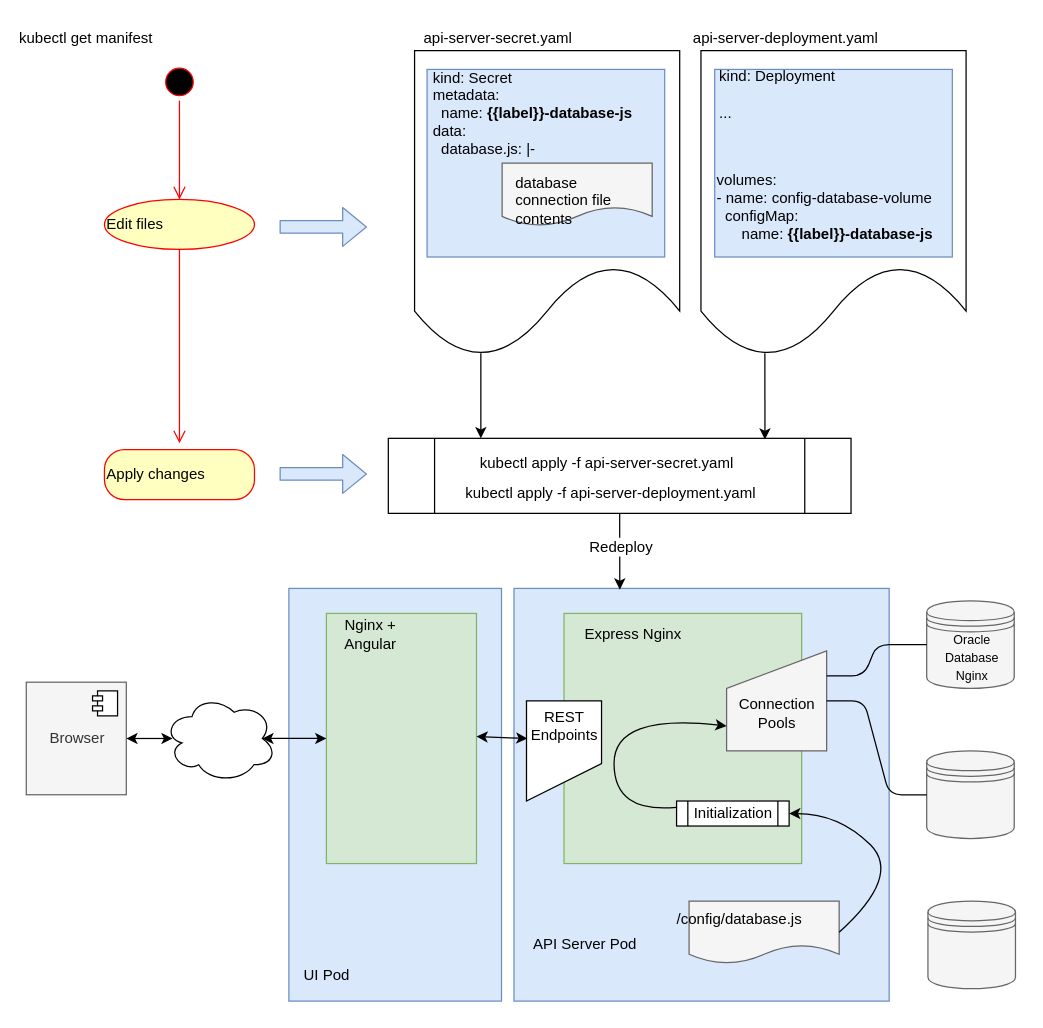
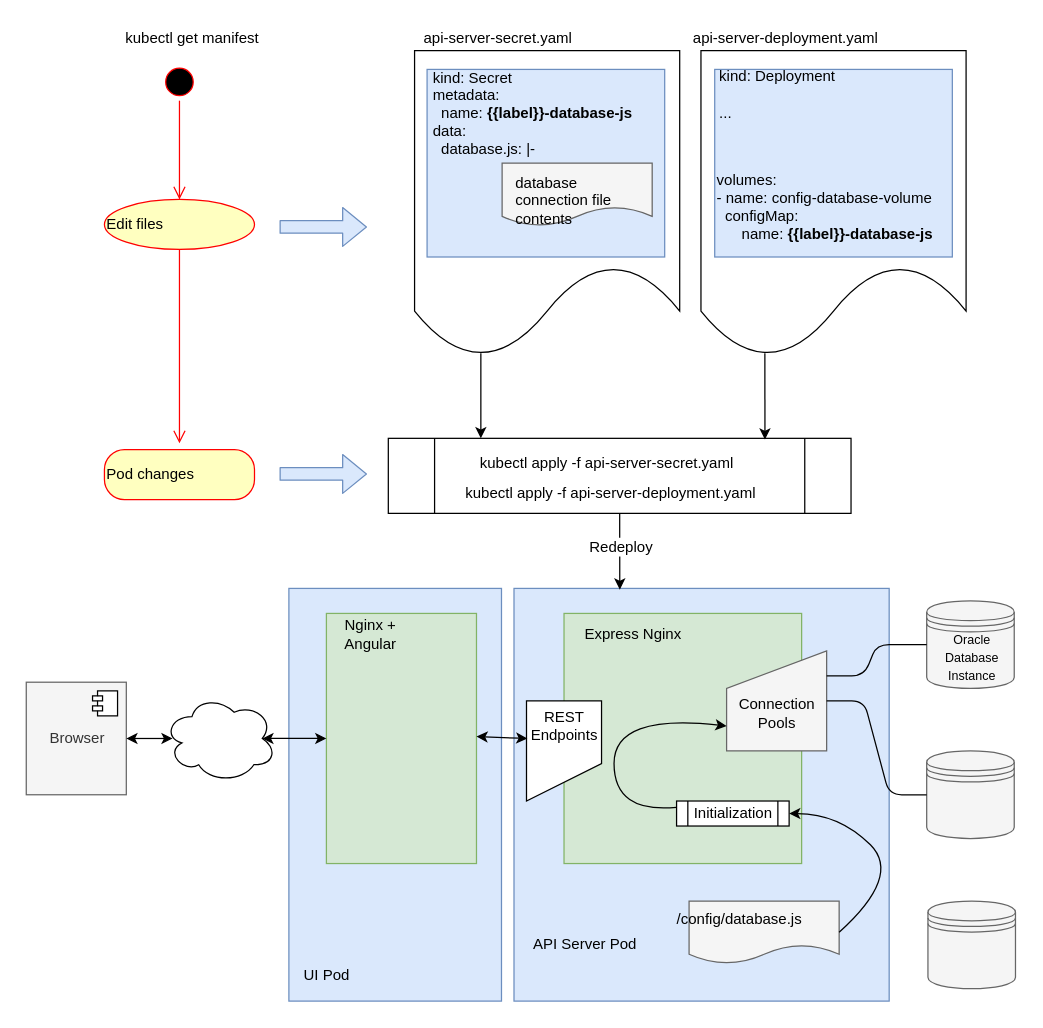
node "kubectl get manifest": moved (86, 38) -> (192, 38)
node "Apply changes": label "Apply changes" -> "Pod changes"
node "Oracle Database Nginx": label "Oracle Database Nginx" -> "Oracle Database Instance"
